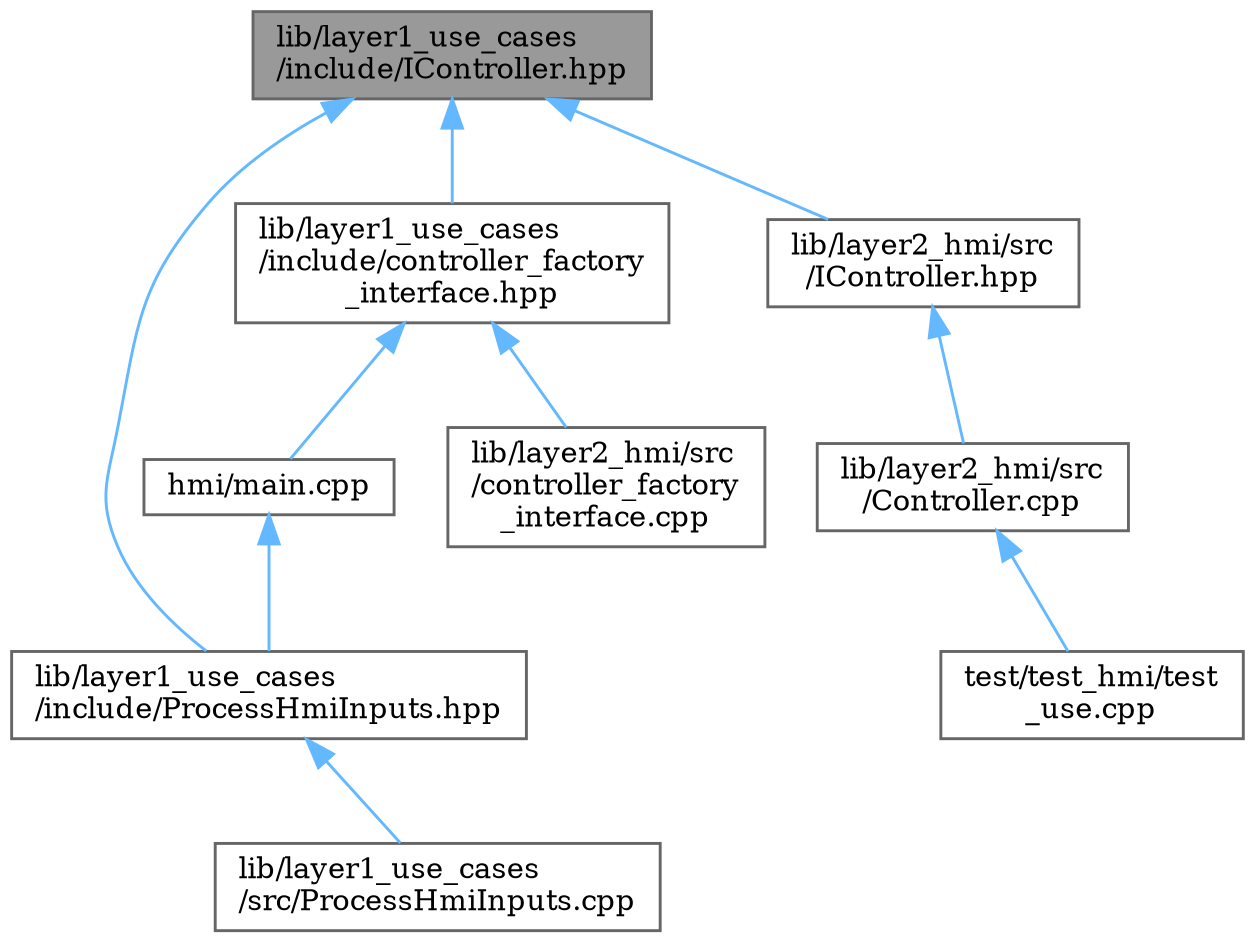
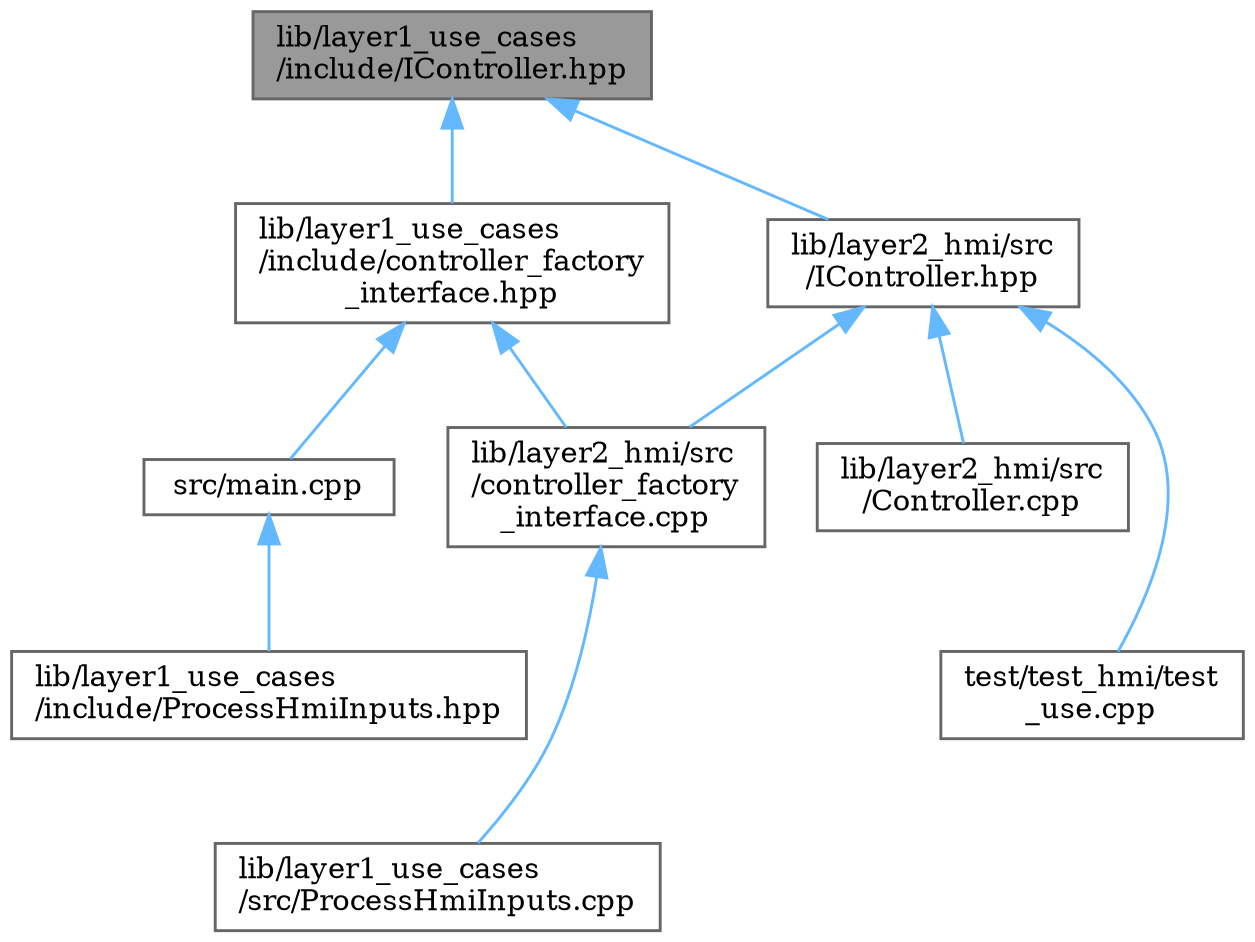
edge "lib/layer1_use_cases /include/ProcessHmiInputs.hpp" -> "lib/layer1_use_cases /include/IController.hpp": removed
edge "lib/layer2_hmi/src /controller_factory _interface.cpp" -> "lib/layer2_hmi/src /IController.hpp": added
node "hmi/main.cpp": label "hmi/main.cpp" -> "src/main.cpp"
edge "test/test_hmi/test _use.cpp" -> "lib/layer2_hmi/src /Controller.cpp": now "test/test_hmi/test _use.cpp" -> "lib/layer2_hmi/src /IController.hpp"
edge "lib/layer1_use_cases /src/ProcessHmiInputs.cpp" -> "lib/layer1_use_cases /include/ProcessHmiInputs.hpp": now "lib/layer1_use_cases /src/ProcessHmiInputs.cpp" -> "lib/layer2_hmi/src /controller_factory _interface.cpp"
